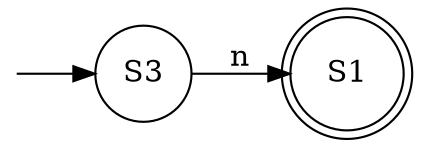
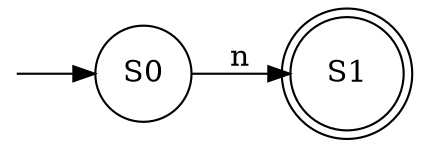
node "S3": label "S3" -> "S0"
